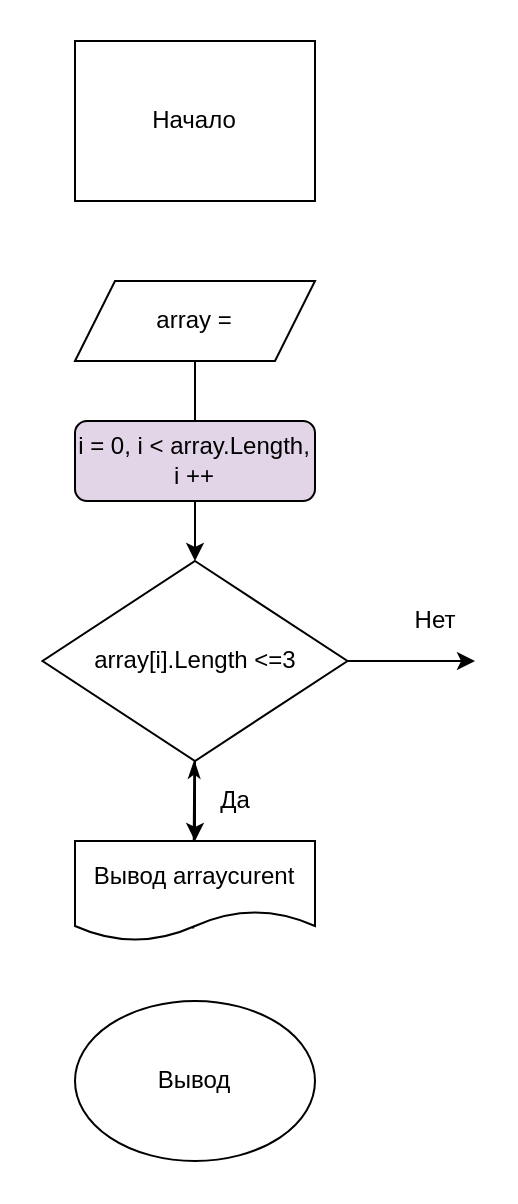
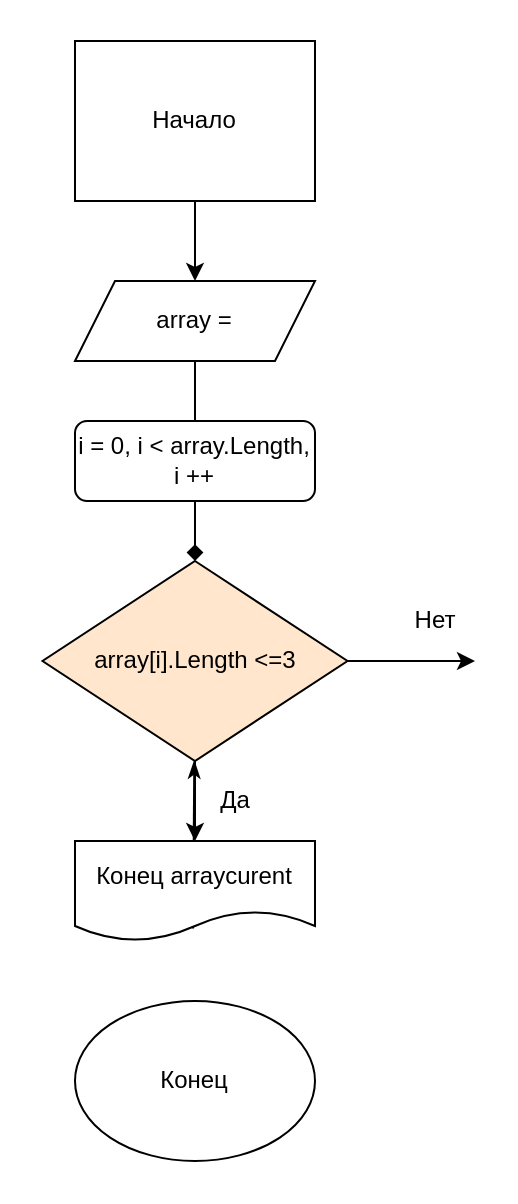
edge "Начало" -> "array =": added
node "i = 0, i < array.Length, i ++": fillcolor #e1d5e7 -> #ffffff
edge "i = 0, i < array.Length, i ++" -> "array[i].Length <=3": arrowhead classic -> diamond
node "array[i].Length <=3": fillcolor #ffffff -> #ffe6cc
node "Вывод arraycurent": label "Вывод arraycurent" -> "Конец arraycurent"
node "Вывод": label "Вывод" -> "Конец"
